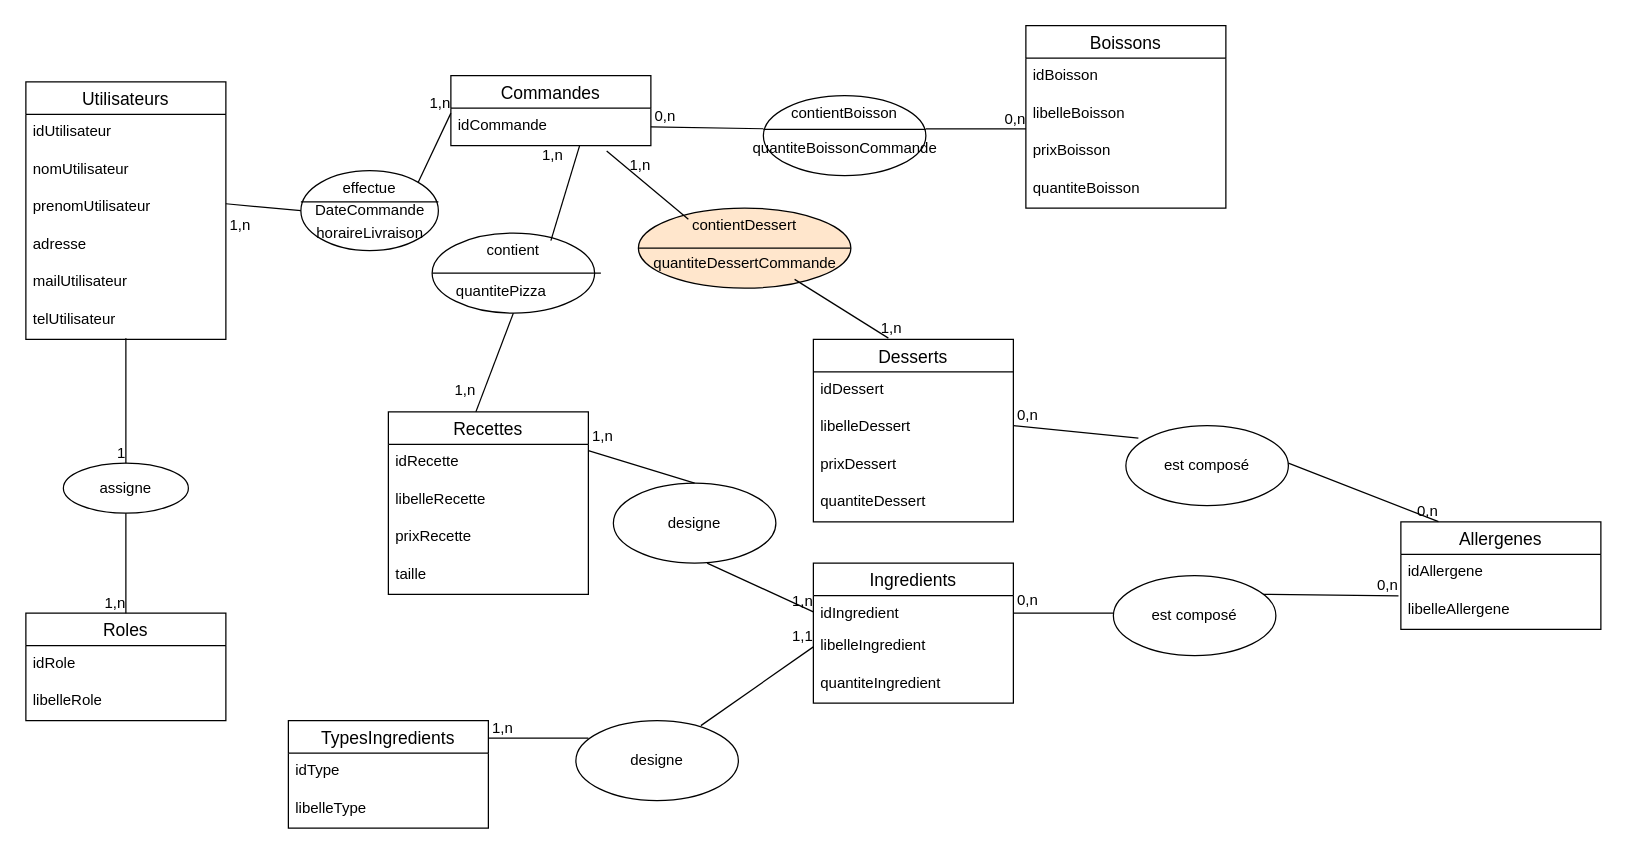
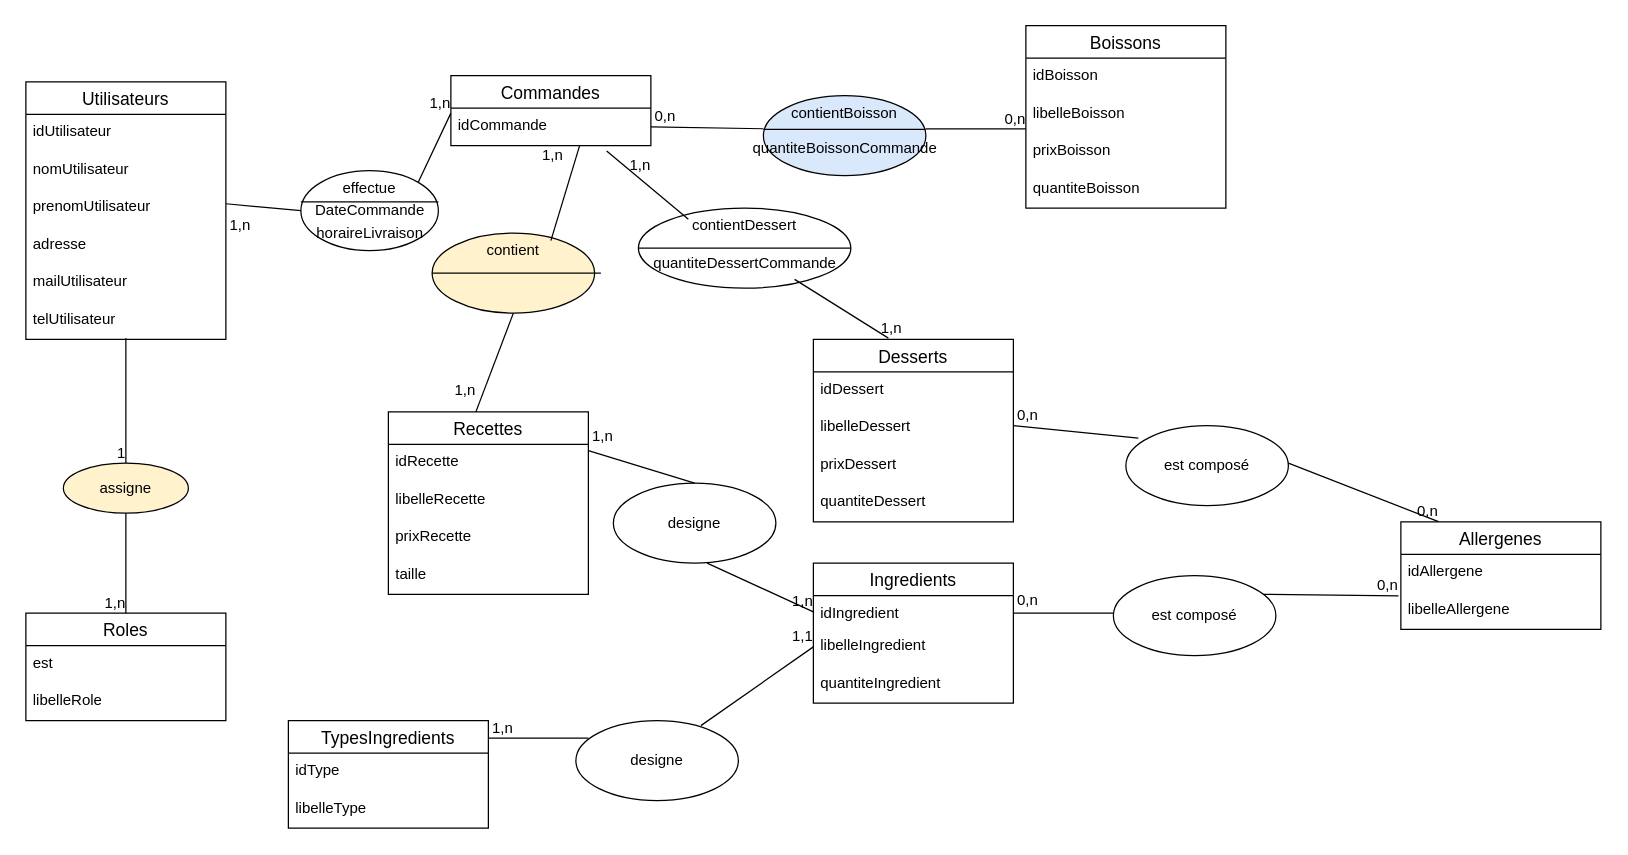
node "contientBoisson": fillcolor #ffffff -> #dae8fc
node "contientDessert": fillcolor #ffe6cc -> #ffffff
node "contient": fillcolor #ffffff -> #fff2cc
node "quantitePizza": removed
node "assigne": fillcolor #ffffff -> #fff2cc
node "idRole": label "idRole" -> "est"
